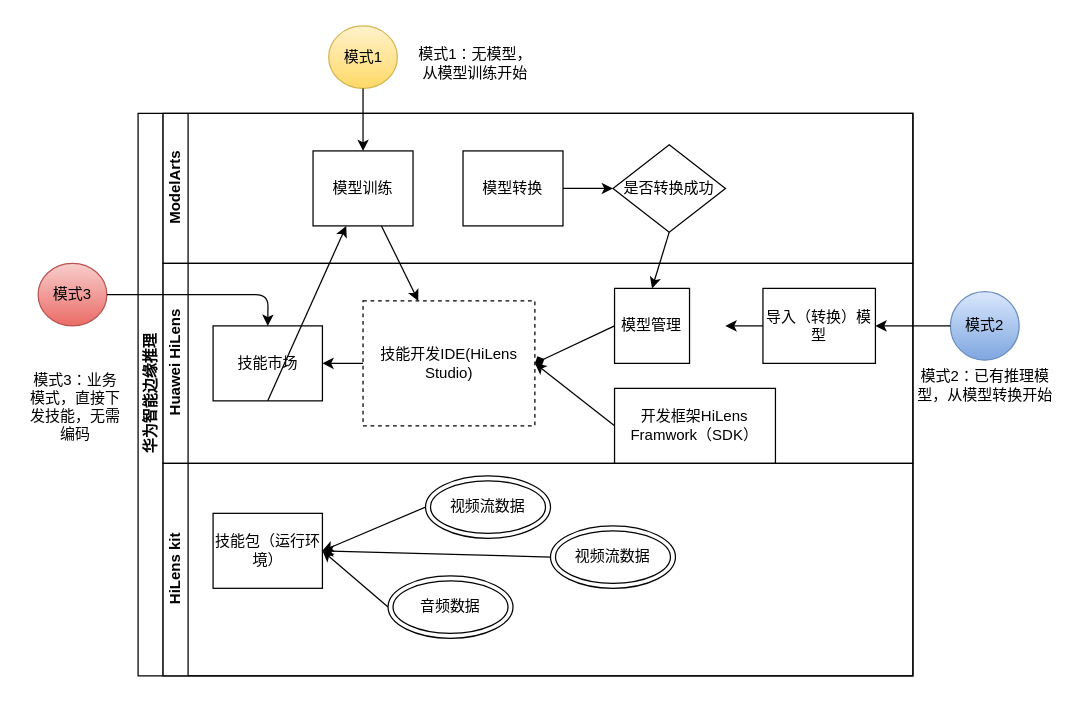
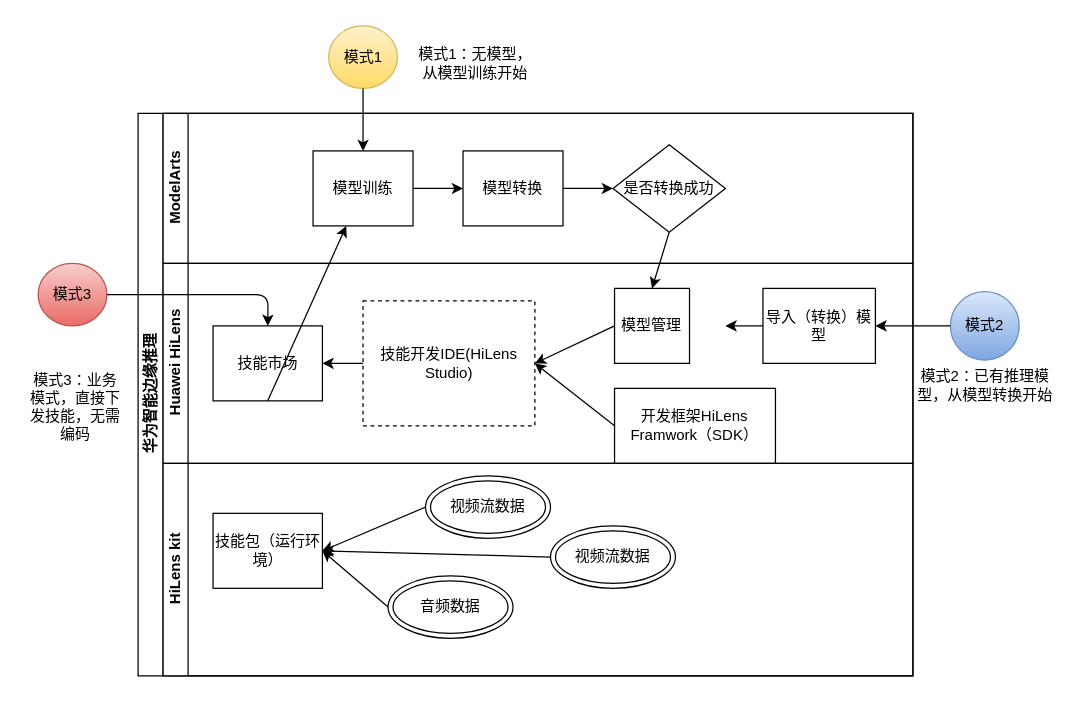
edge "模型训练" -> "技能开发IDE(HiLens Studio)": now "模型训练" -> "模型转换"
edge "模型管理" -> "技能开发IDE(HiLens Studio)": arrowhead diamond -> classic
